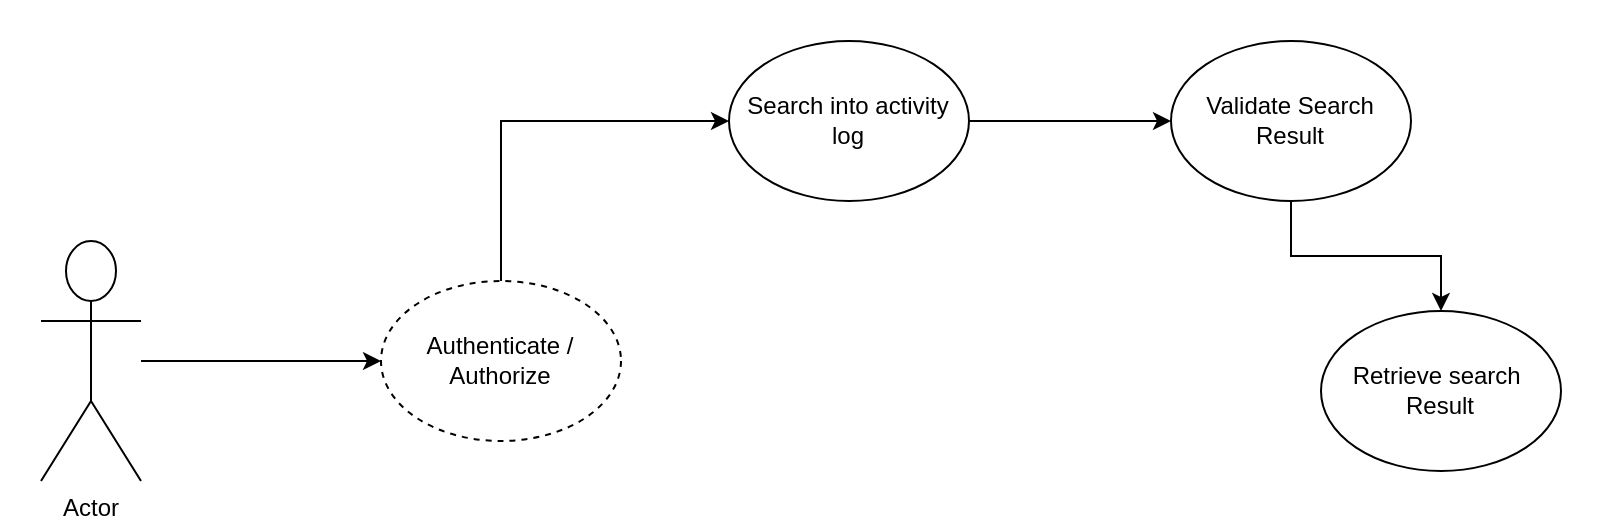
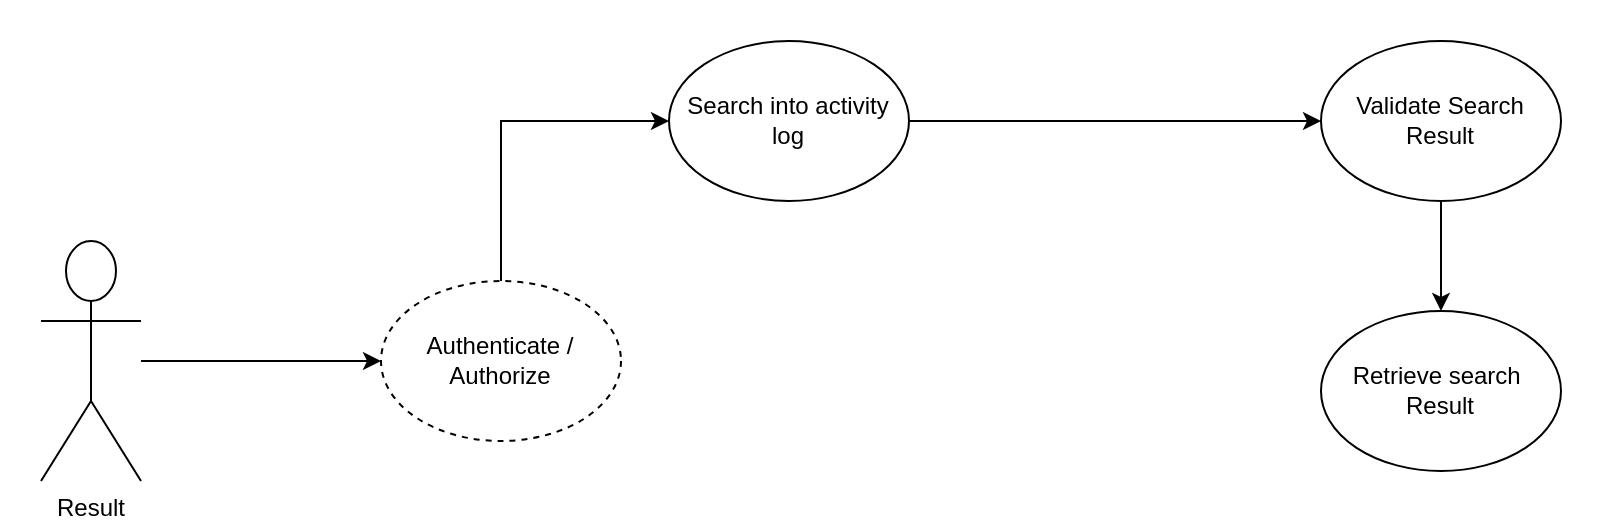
node "Search into activity log": moved (849, 121) -> (789, 121)
node "Validate Search Result": moved (1291, 121) -> (1441, 121)
node "Actor": label "Actor" -> "Result"
